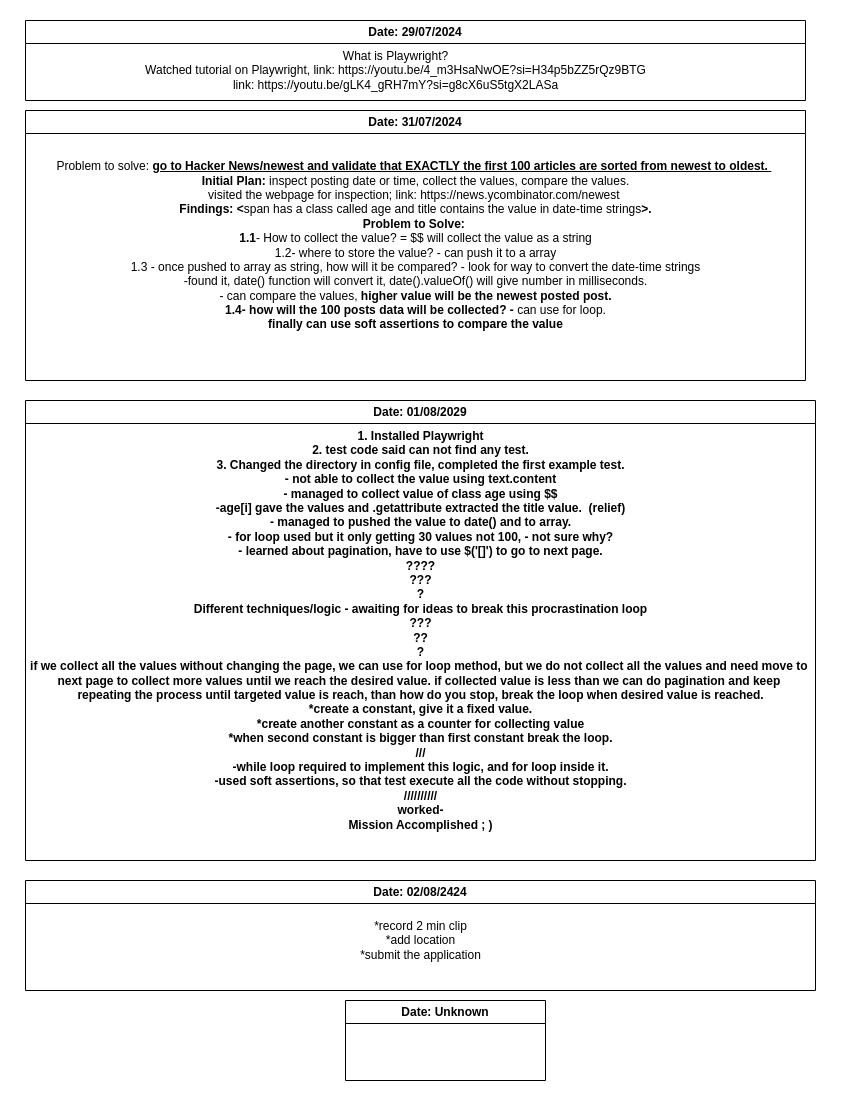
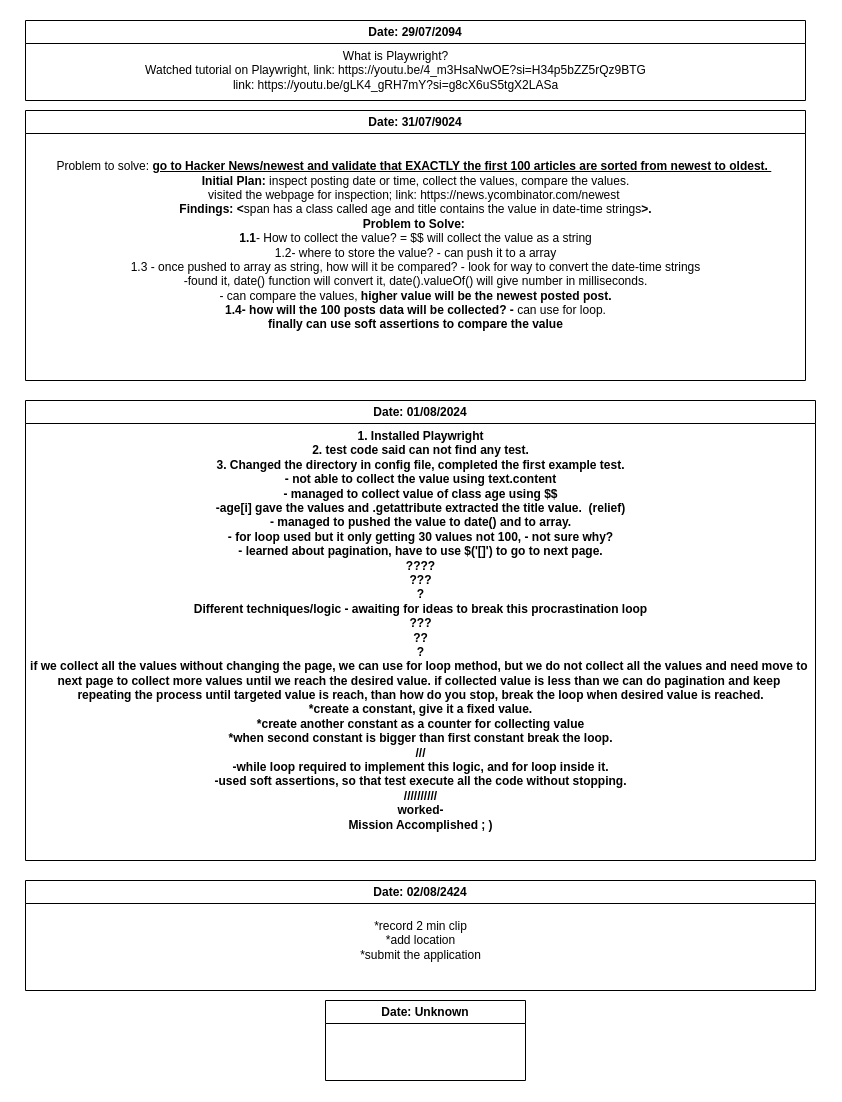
node "Date: 29/07/2024": label "Date: 29/07/2024" -> "Date: 29/07/2094"
node "Date: 31/07/2024": label "Date: 31/07/2024" -> "Date: 31/07/9024"
node "Date: 01/08/2029": label "Date: 01/08/2029" -> "Date: 01/08/2024"
node "Date: Unknown": moved (446, 1041) -> (426, 1041)
